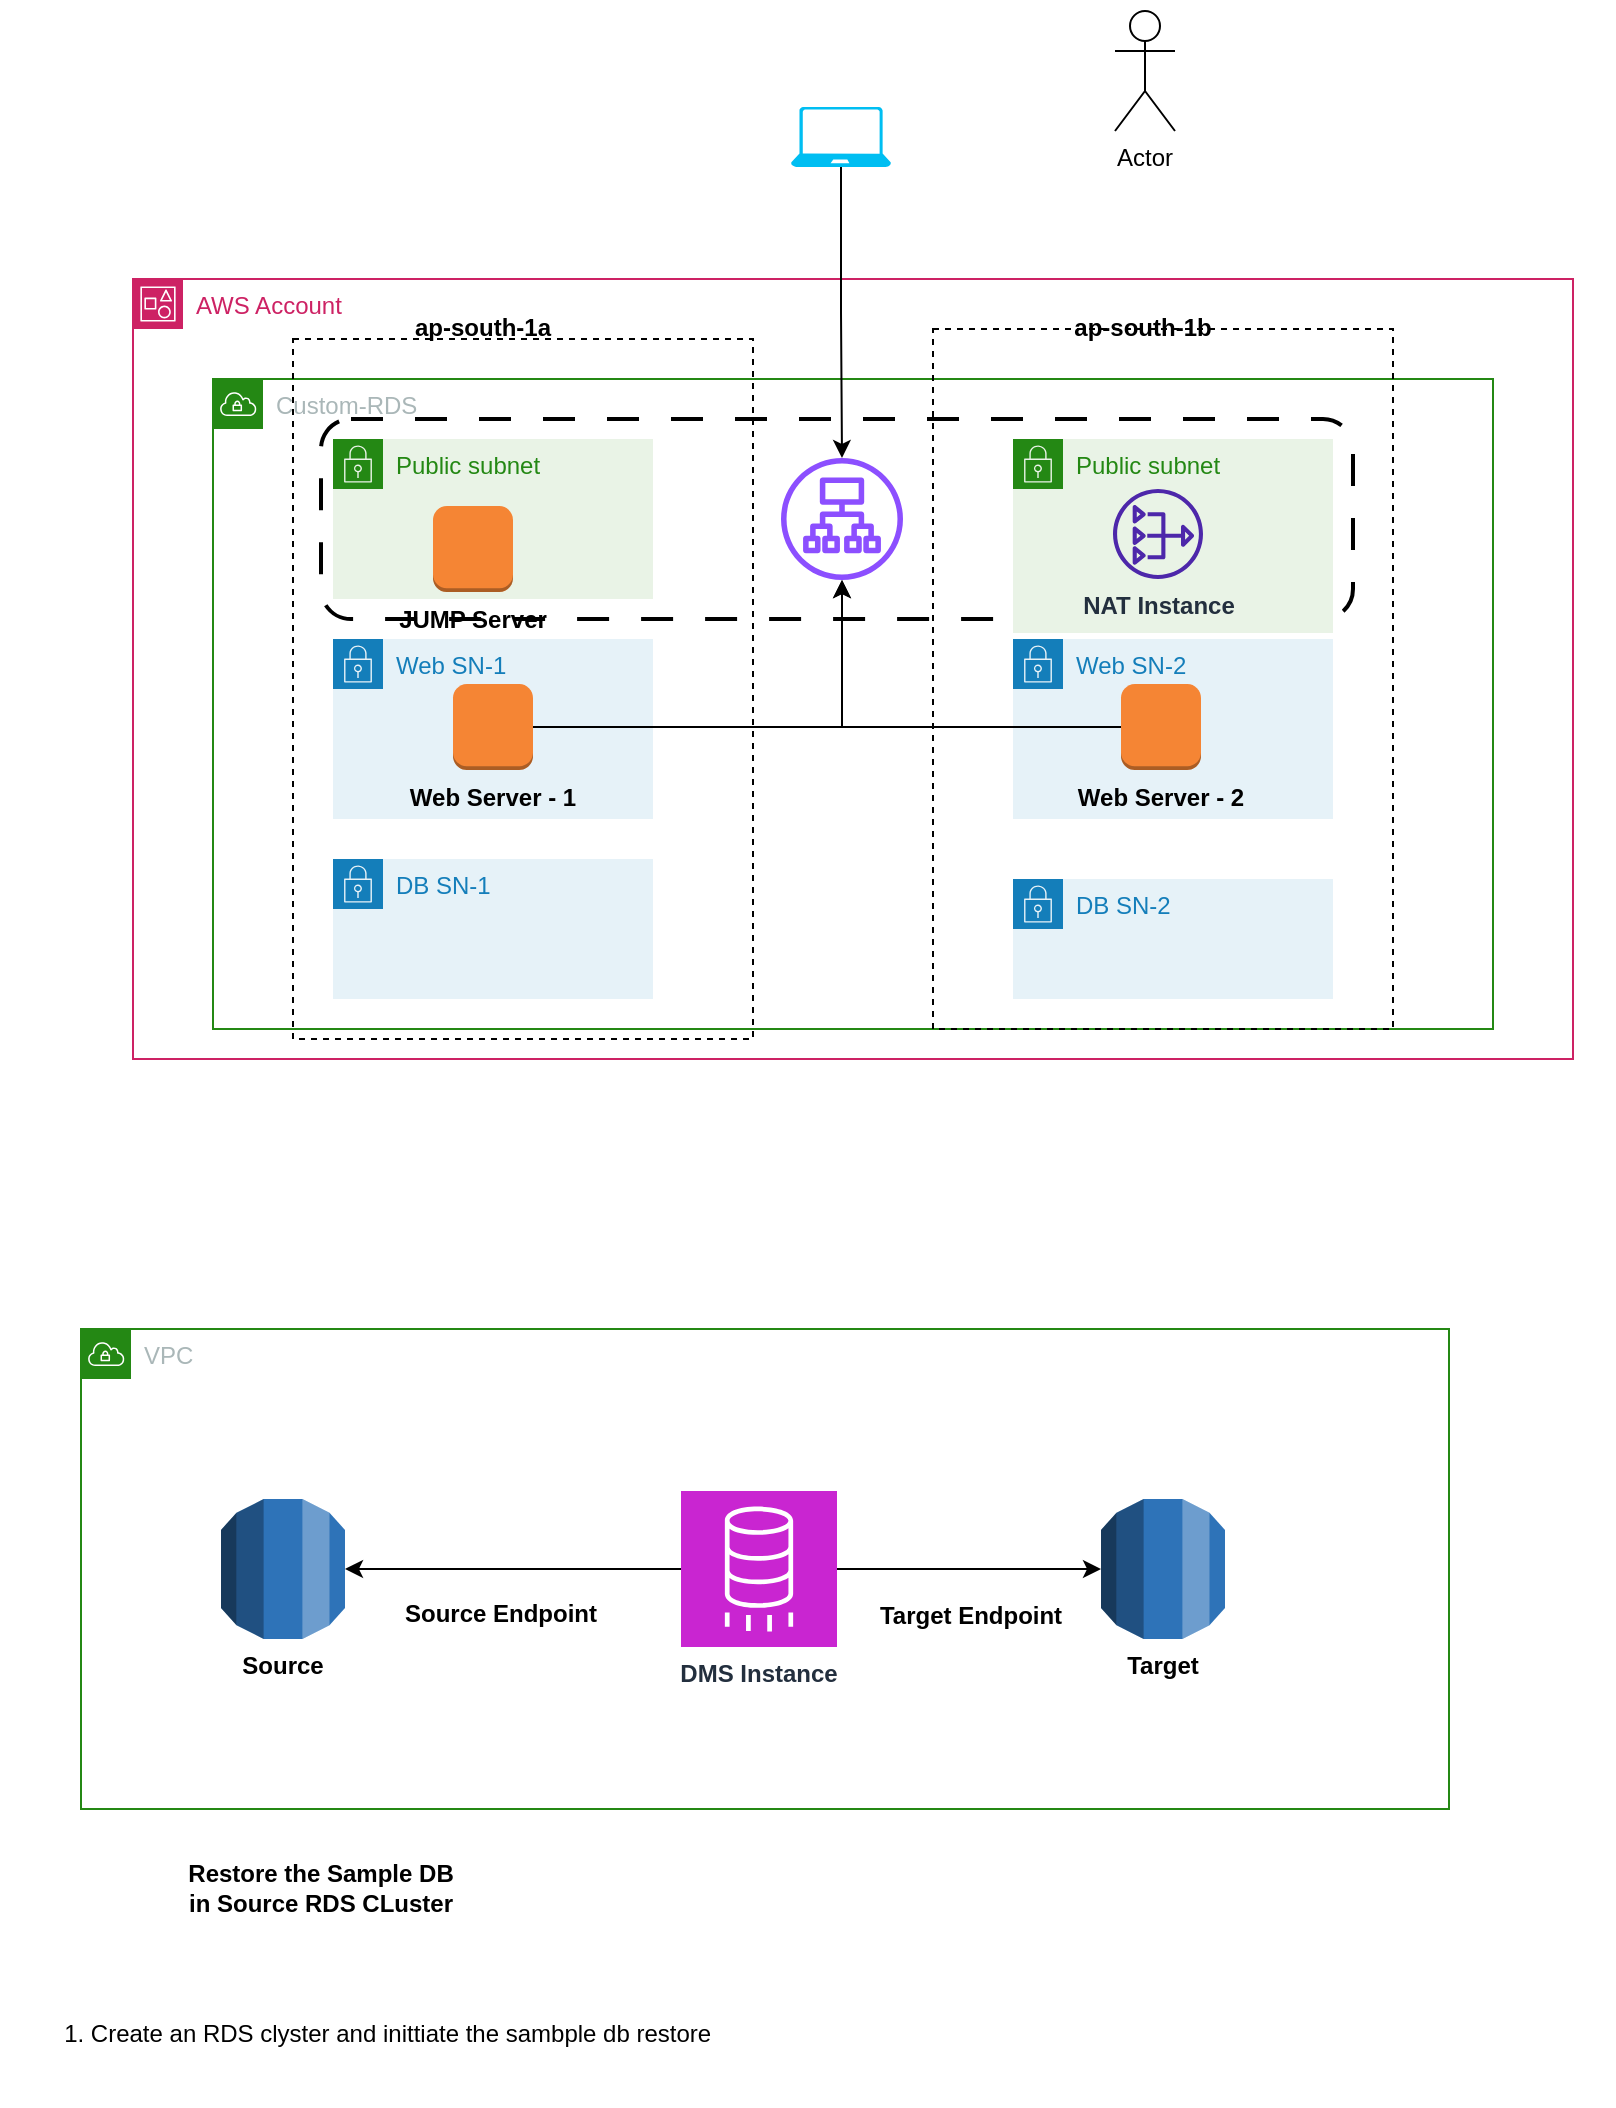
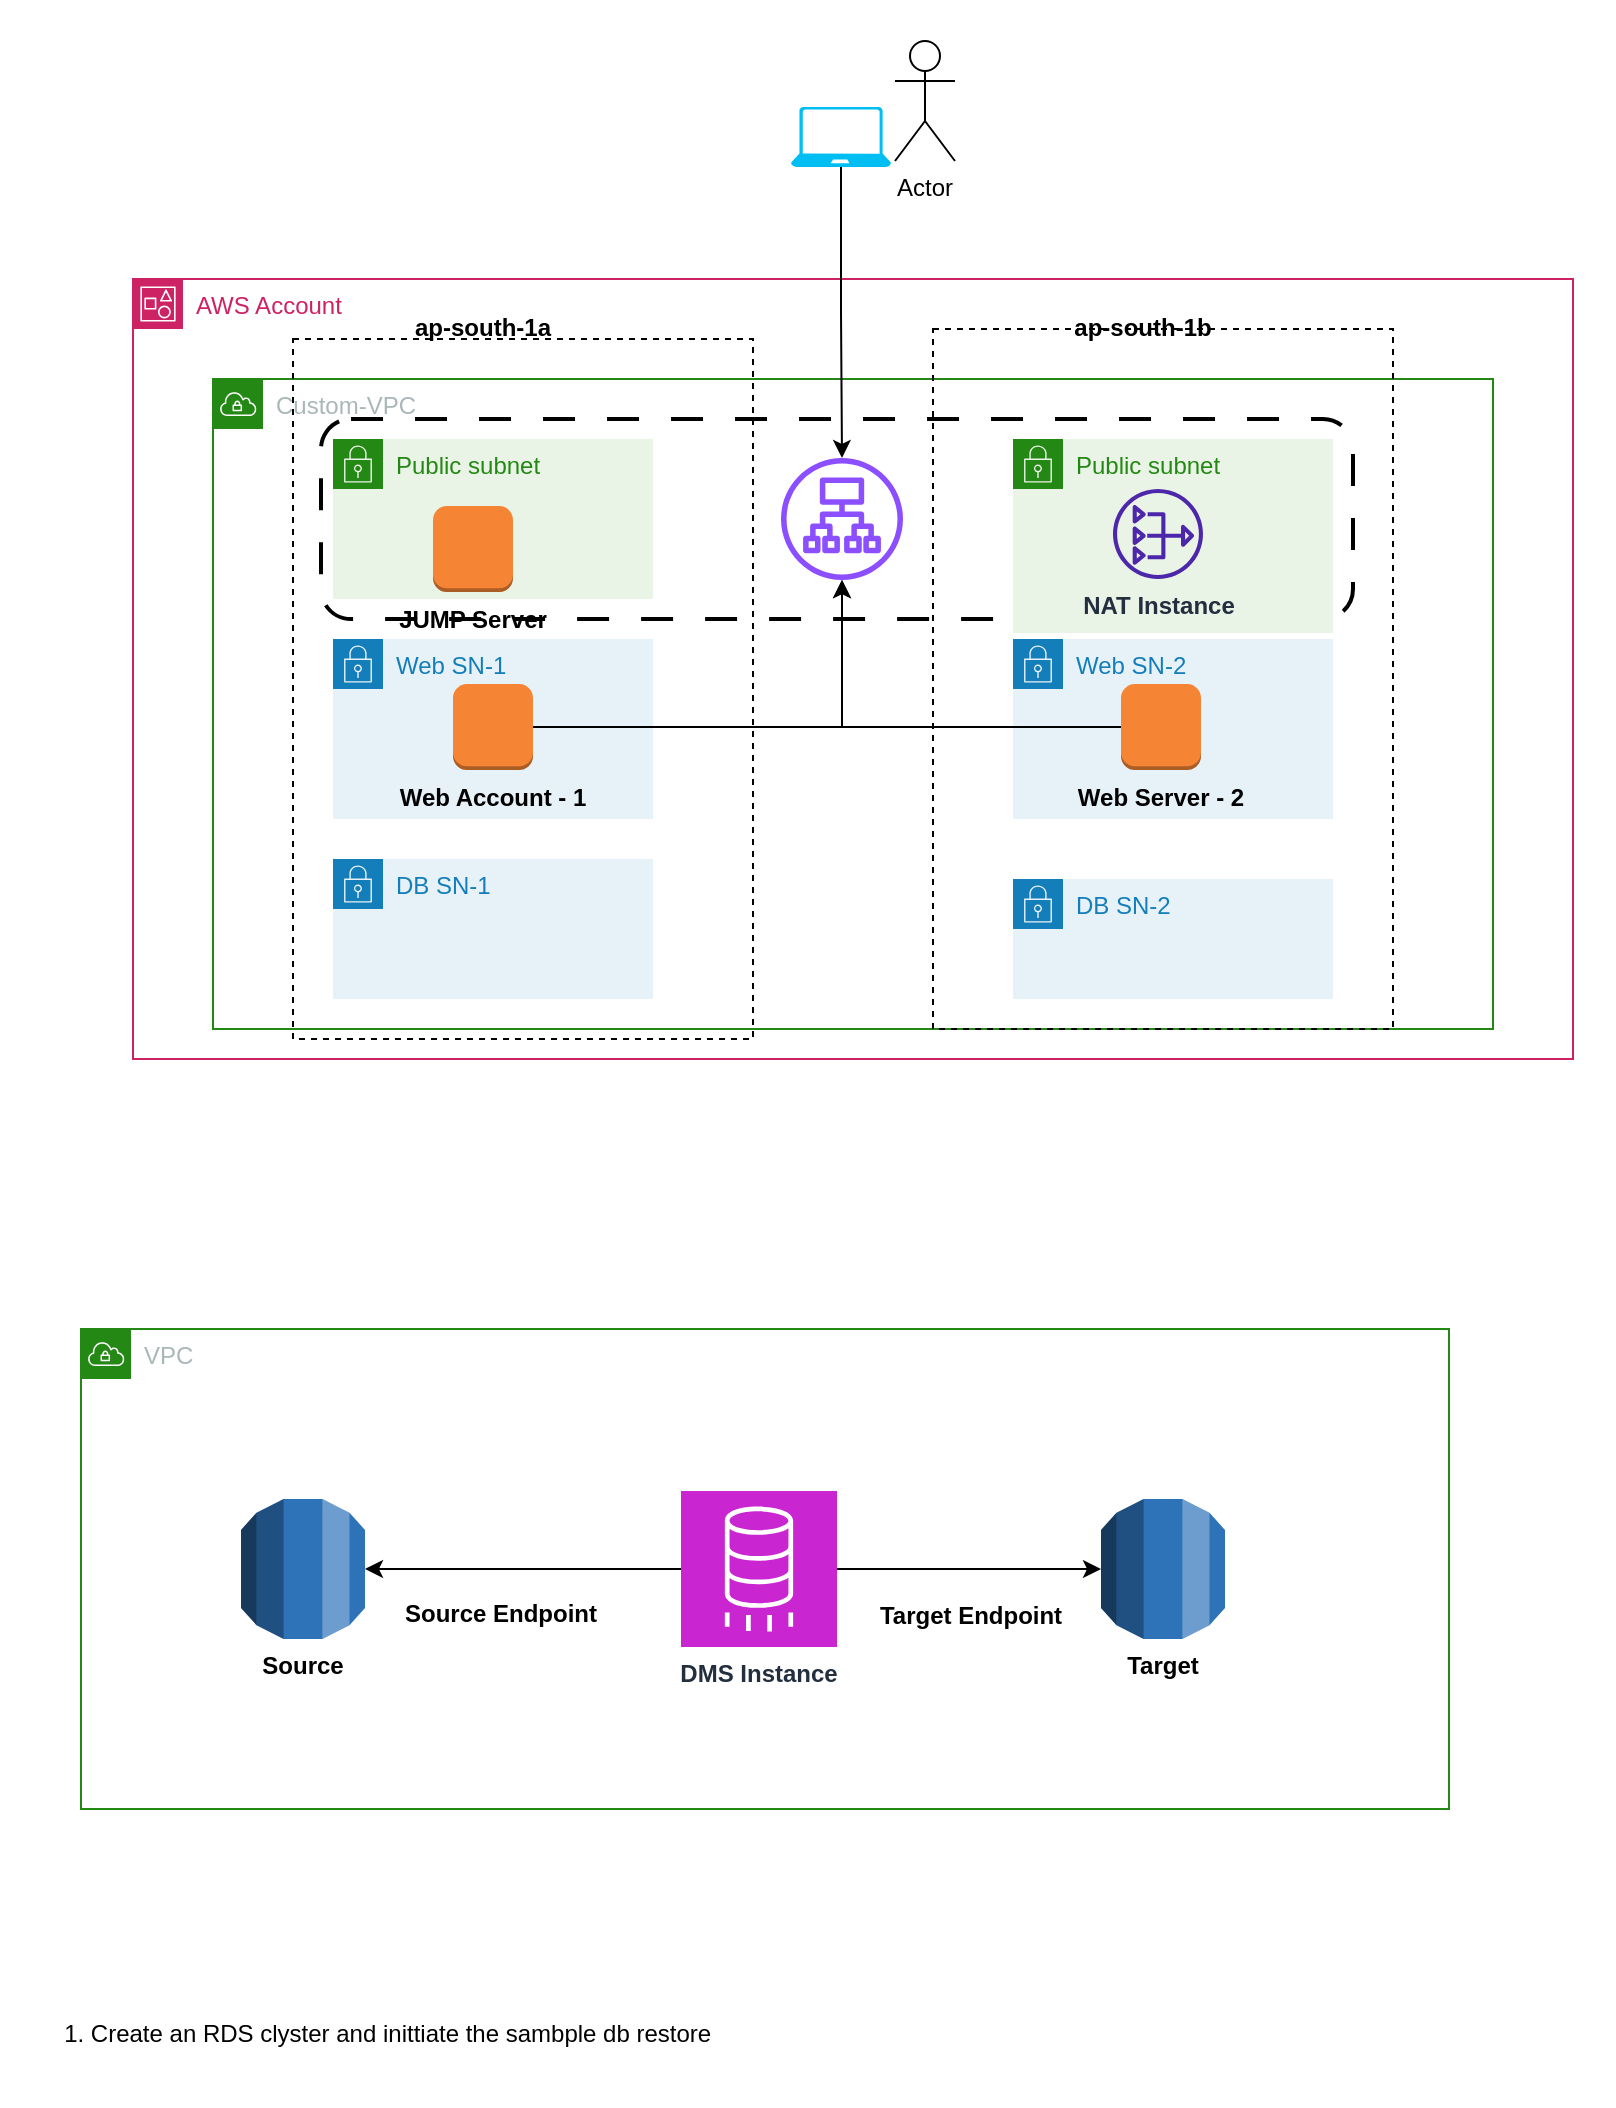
node "Actor": moved (1145, 71) -> (925, 101)
node "Custom-RDS": label "Custom-RDS" -> "Custom-VPC"
node "Web Server - 1": label "Web Server - 1" -> "Web Account - 1"
node "Source": moved (283, 1569) -> (303, 1569)
node "Restore the Sample DB in Source RDS CLuster": removed
